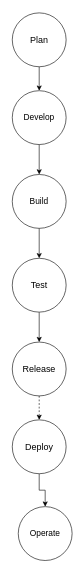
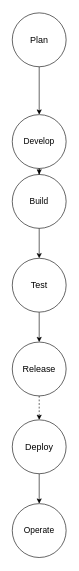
node "Develop": moved (39, 117) -> (39, 141)
node "Operate": moved (45, 534) -> (39, 531)
